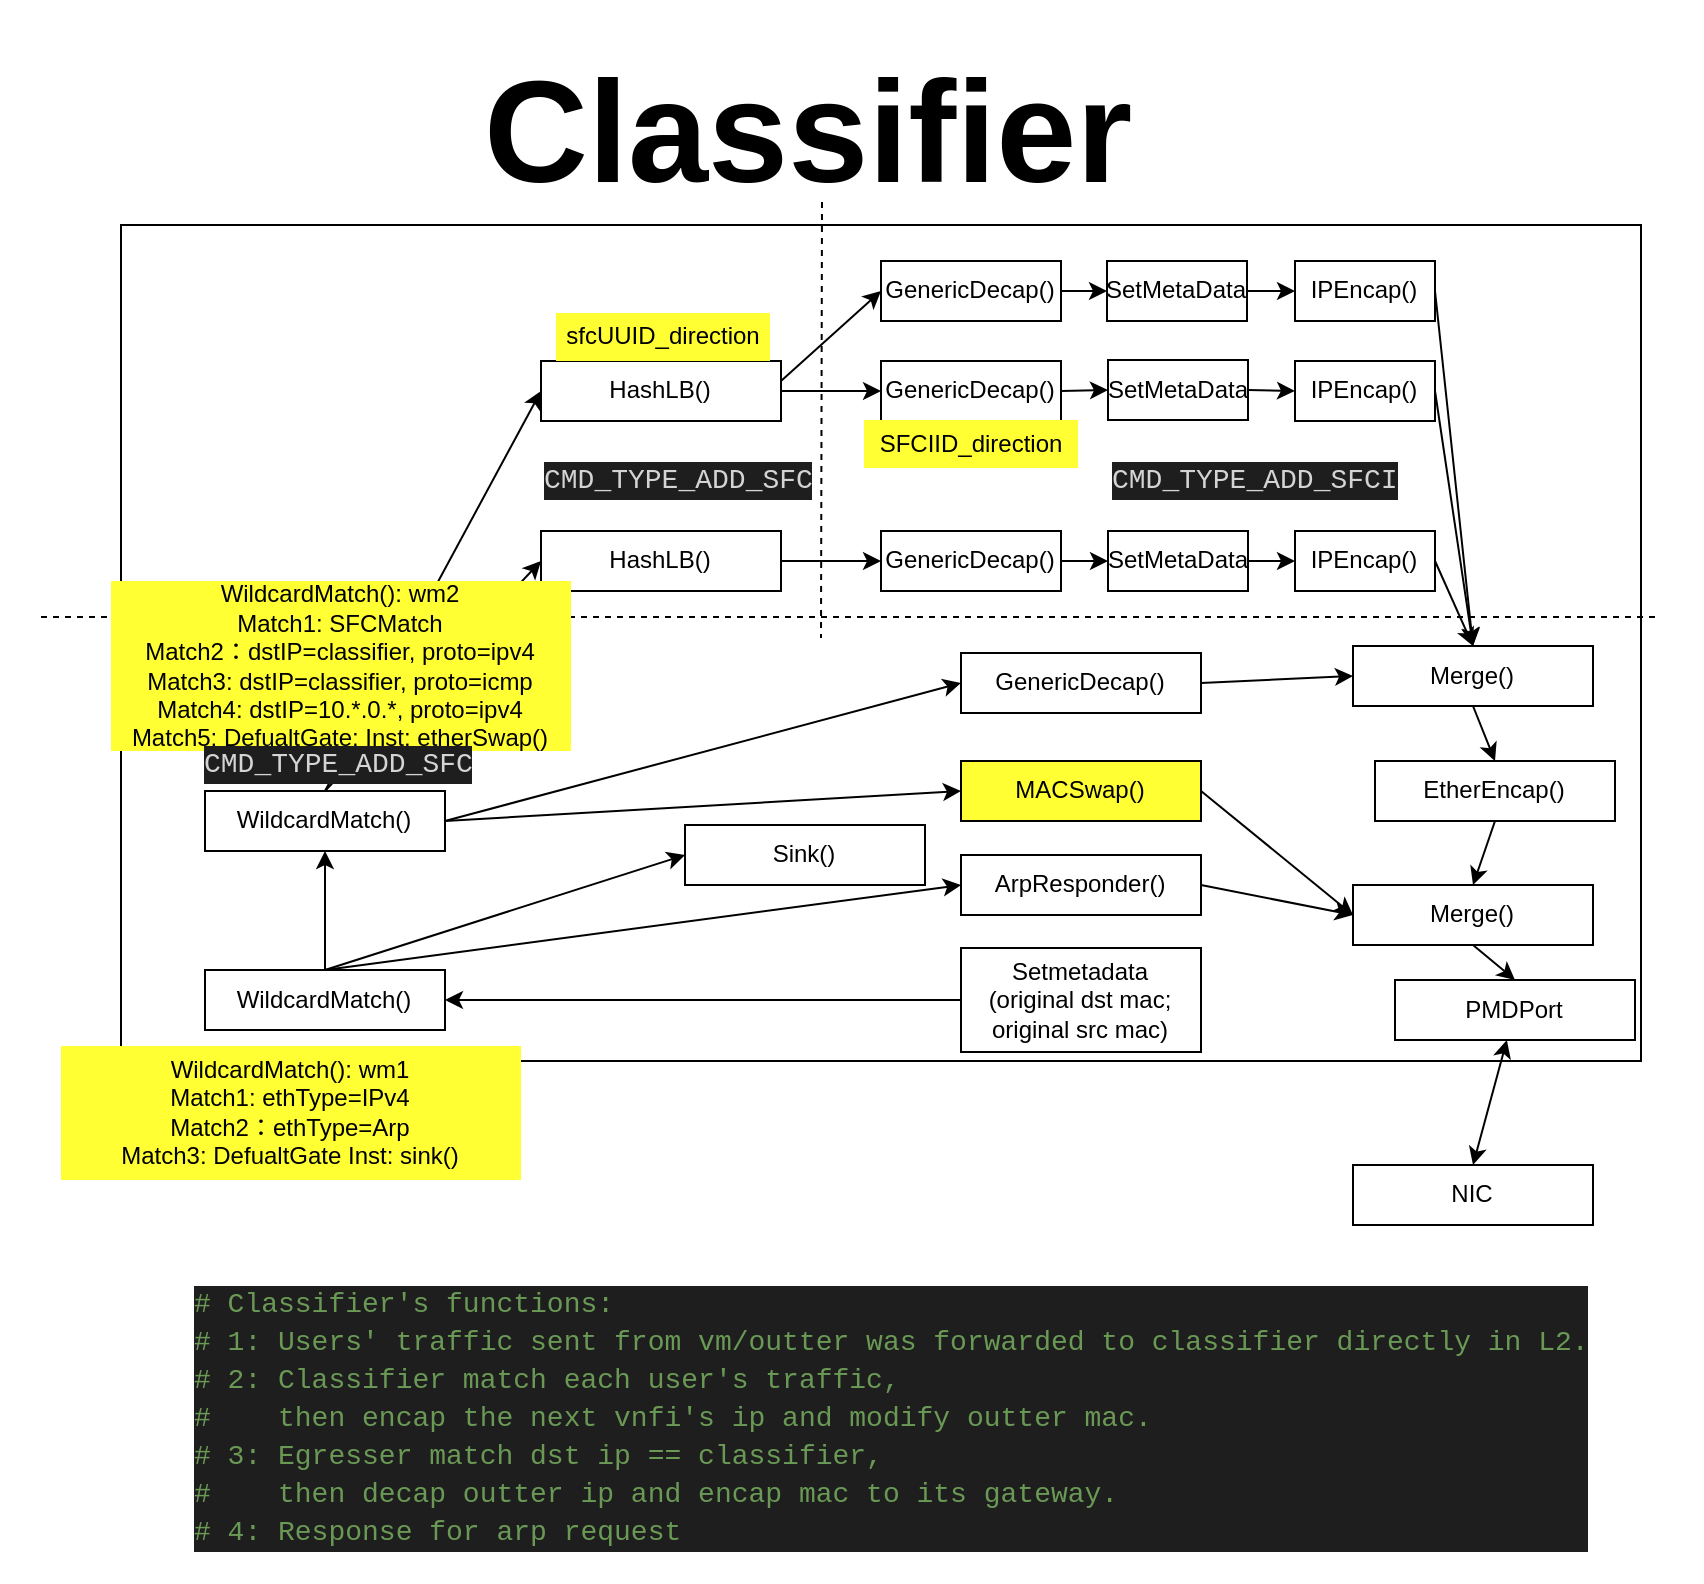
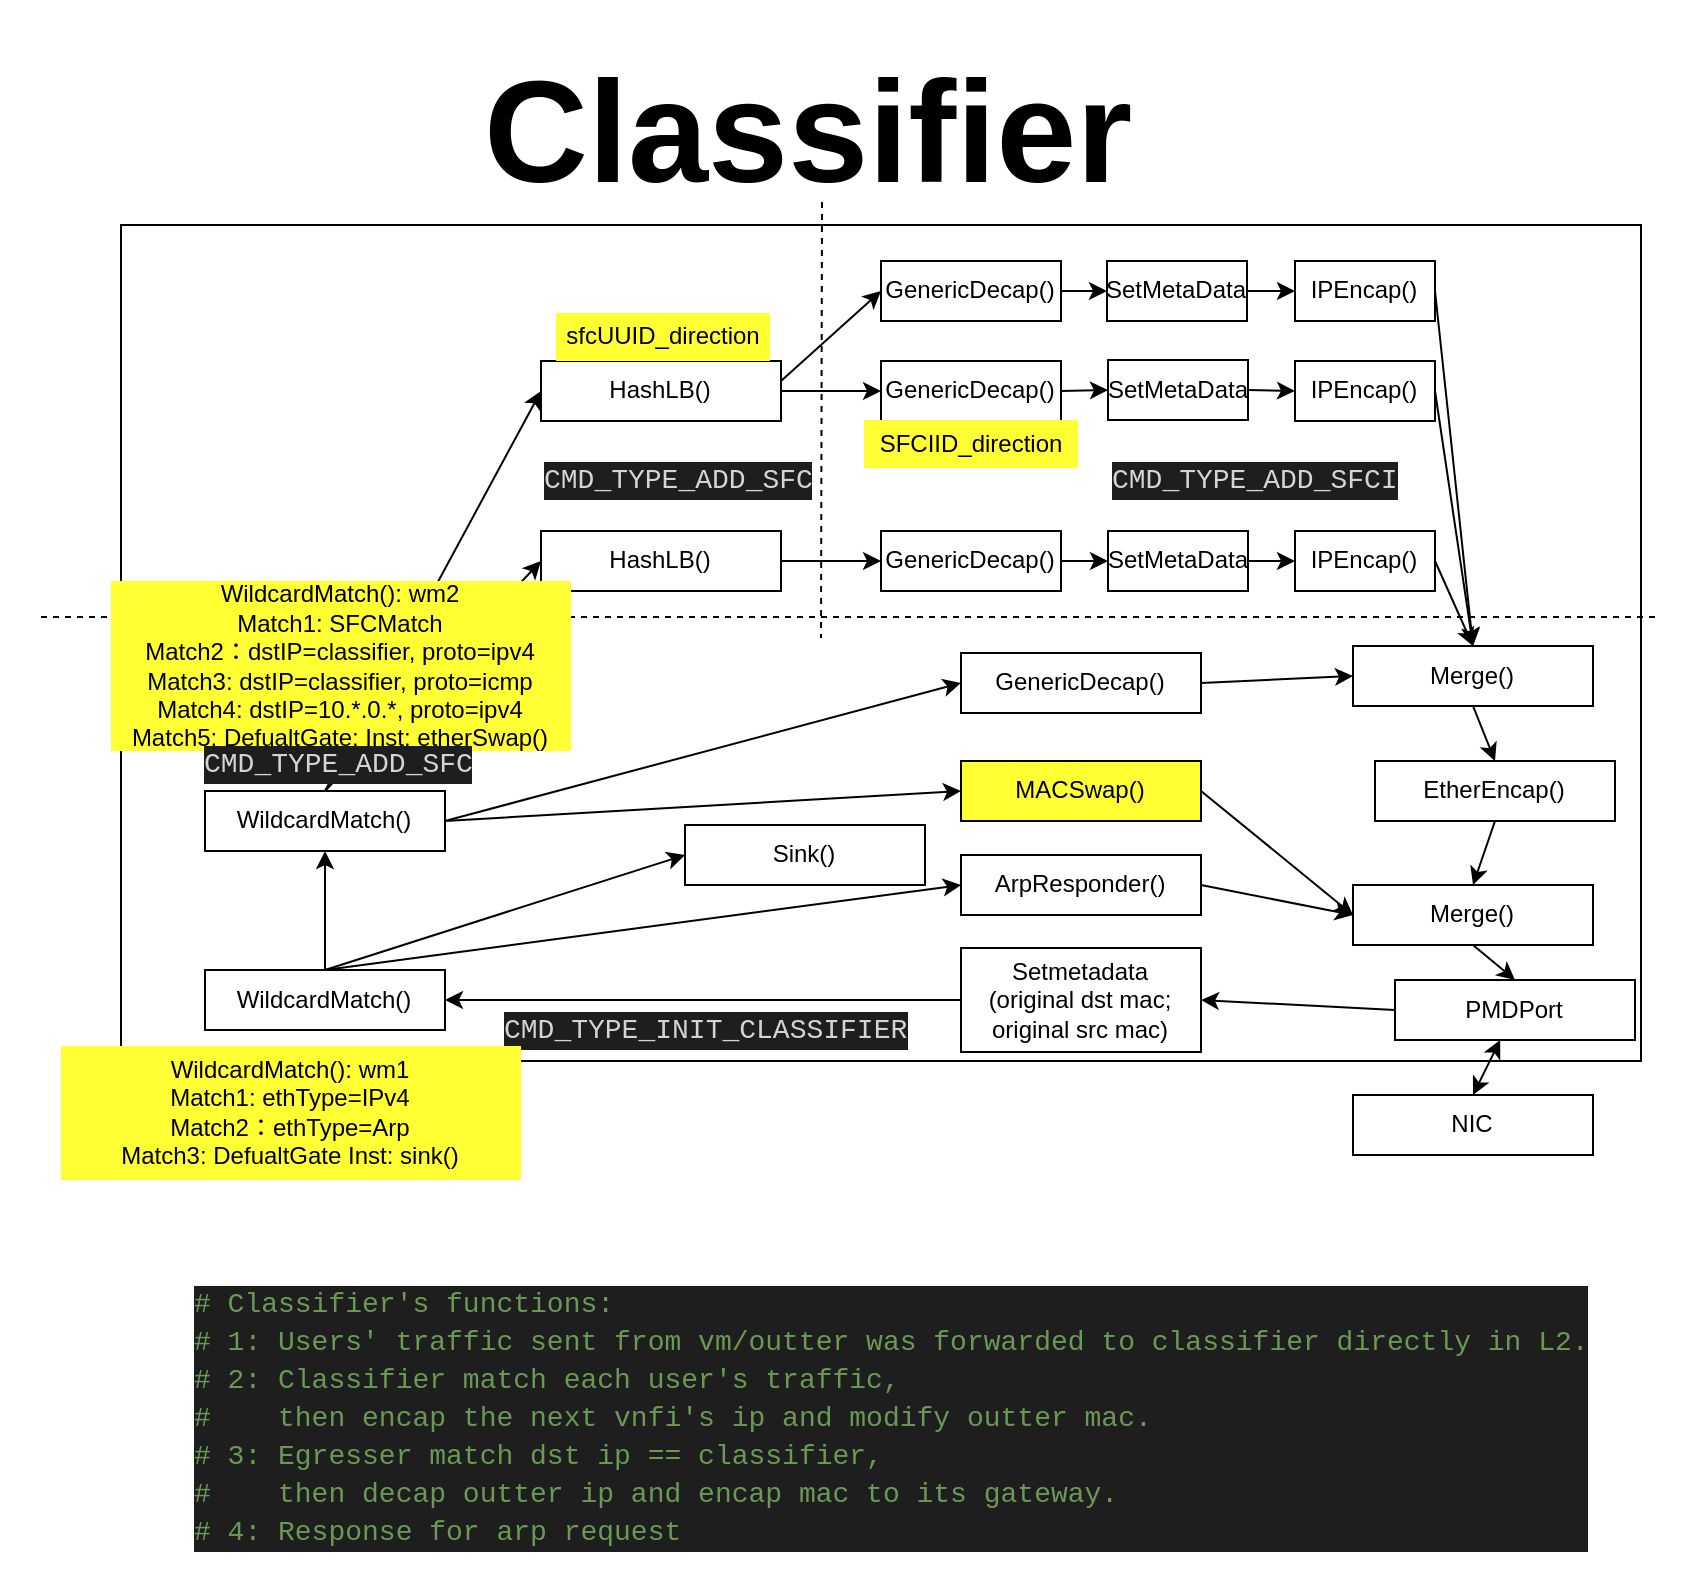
edge "PMDPort" -> "Setmetadata (original dst mac; original src mac)": added
node "CMD_TYPE_INIT_CLASSIFIER": added
node "NIC": moved (1473, 1195) -> (1473, 1125)
